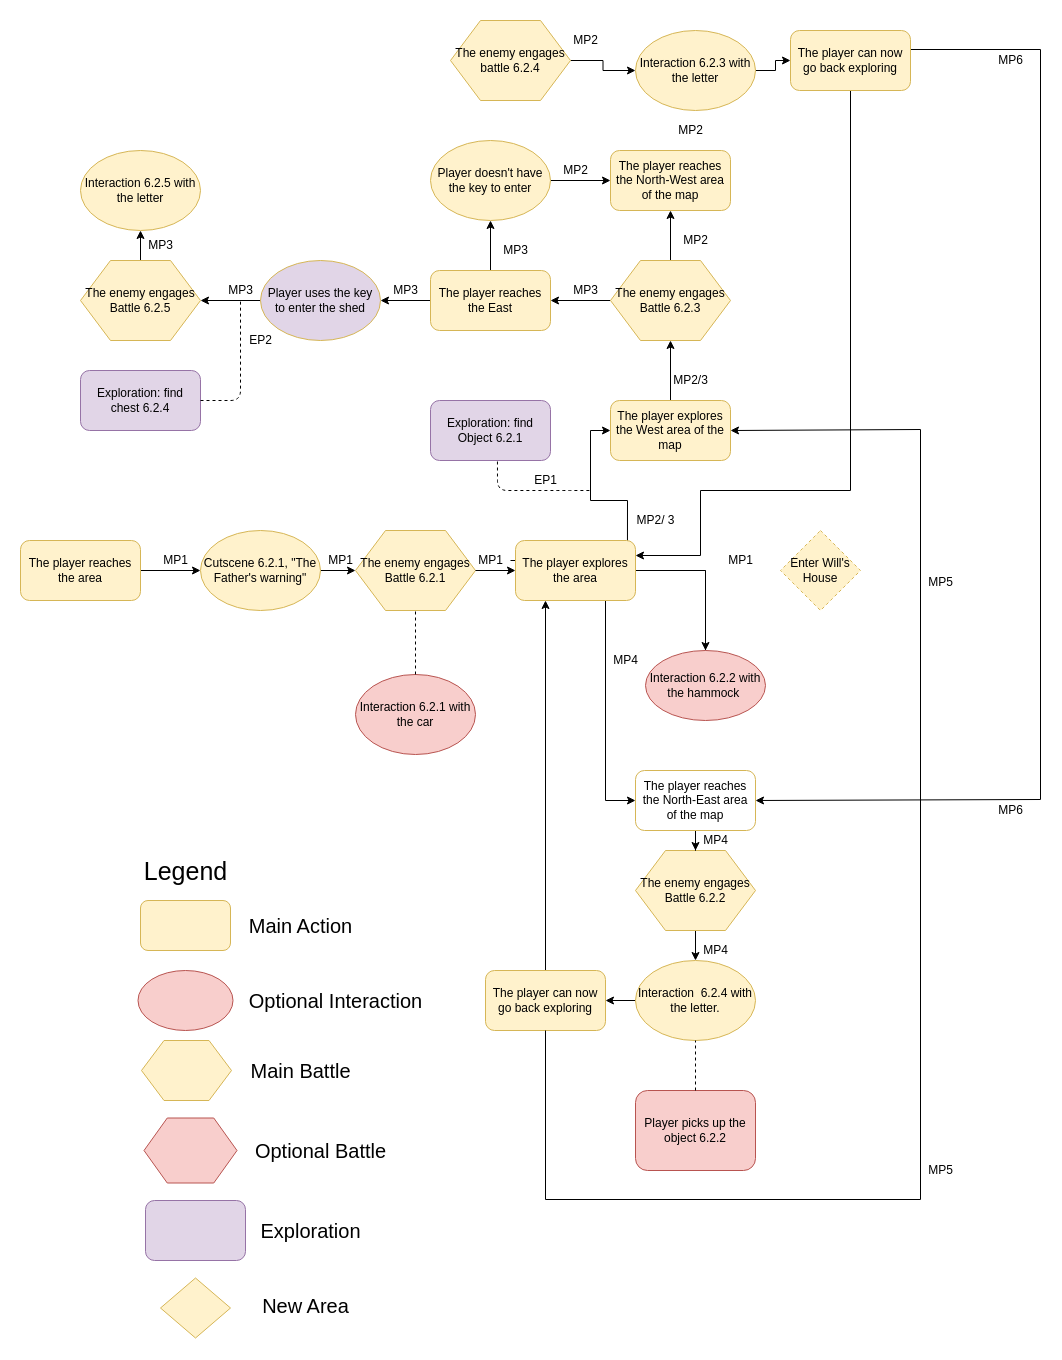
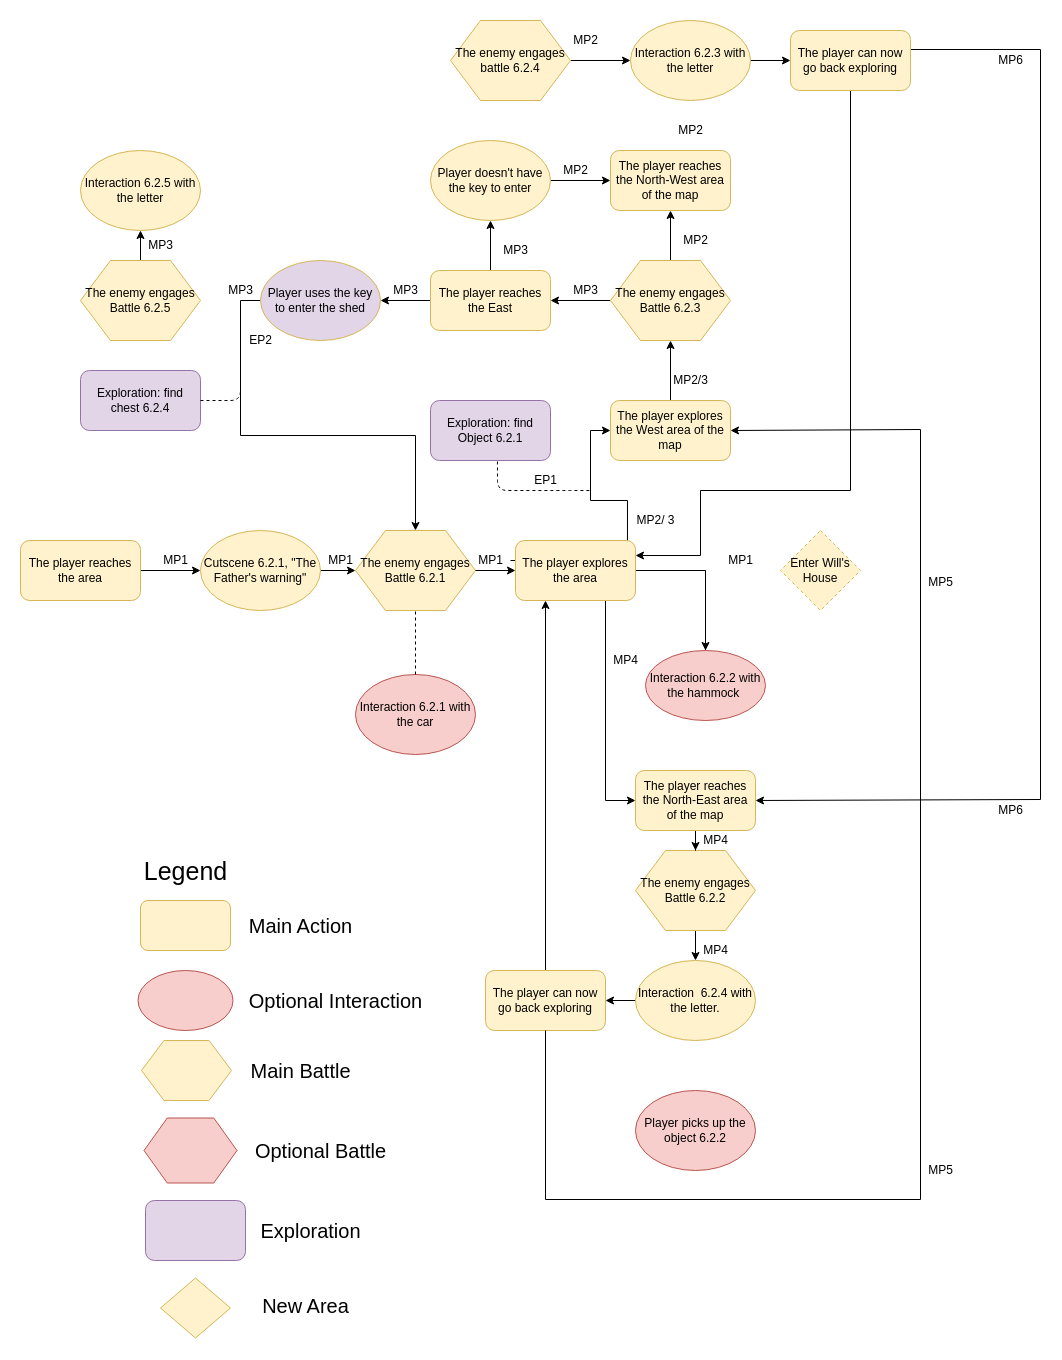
node "Interaction 6.2.3 with the letter": moved (696, 71) -> (691, 61)
edge "Player uses the key to enter the shed" -> "The enemy engages Battle 6.2.5": now "Player uses the key to enter the shed" -> "The enemy engages Battle 6.2.1"
node "The player reaches the North-East area of the map": fillcolor #ffffff -> #fff2cc
edge "Interaction 6.2.4 with the letter." -- "Player picks up the object 6.2.2": removed
node "Player picks up the object 6.2.2": shape rounded rectangle -> ellipse
